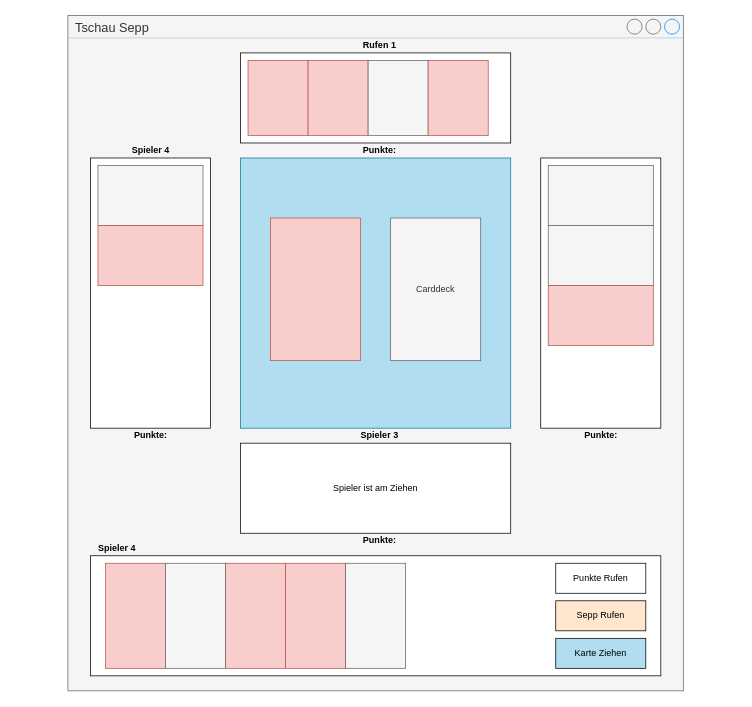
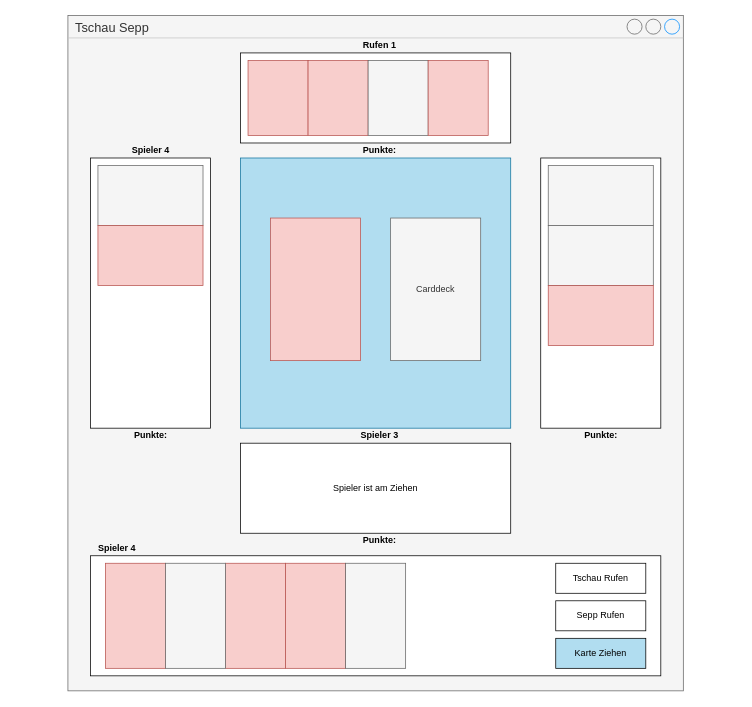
node "Punkte Rufen": label "Punkte Rufen" -> "Tschau Rufen"
node "Sepp Rufen": fillcolor #ffe6cc -> #ffffff
